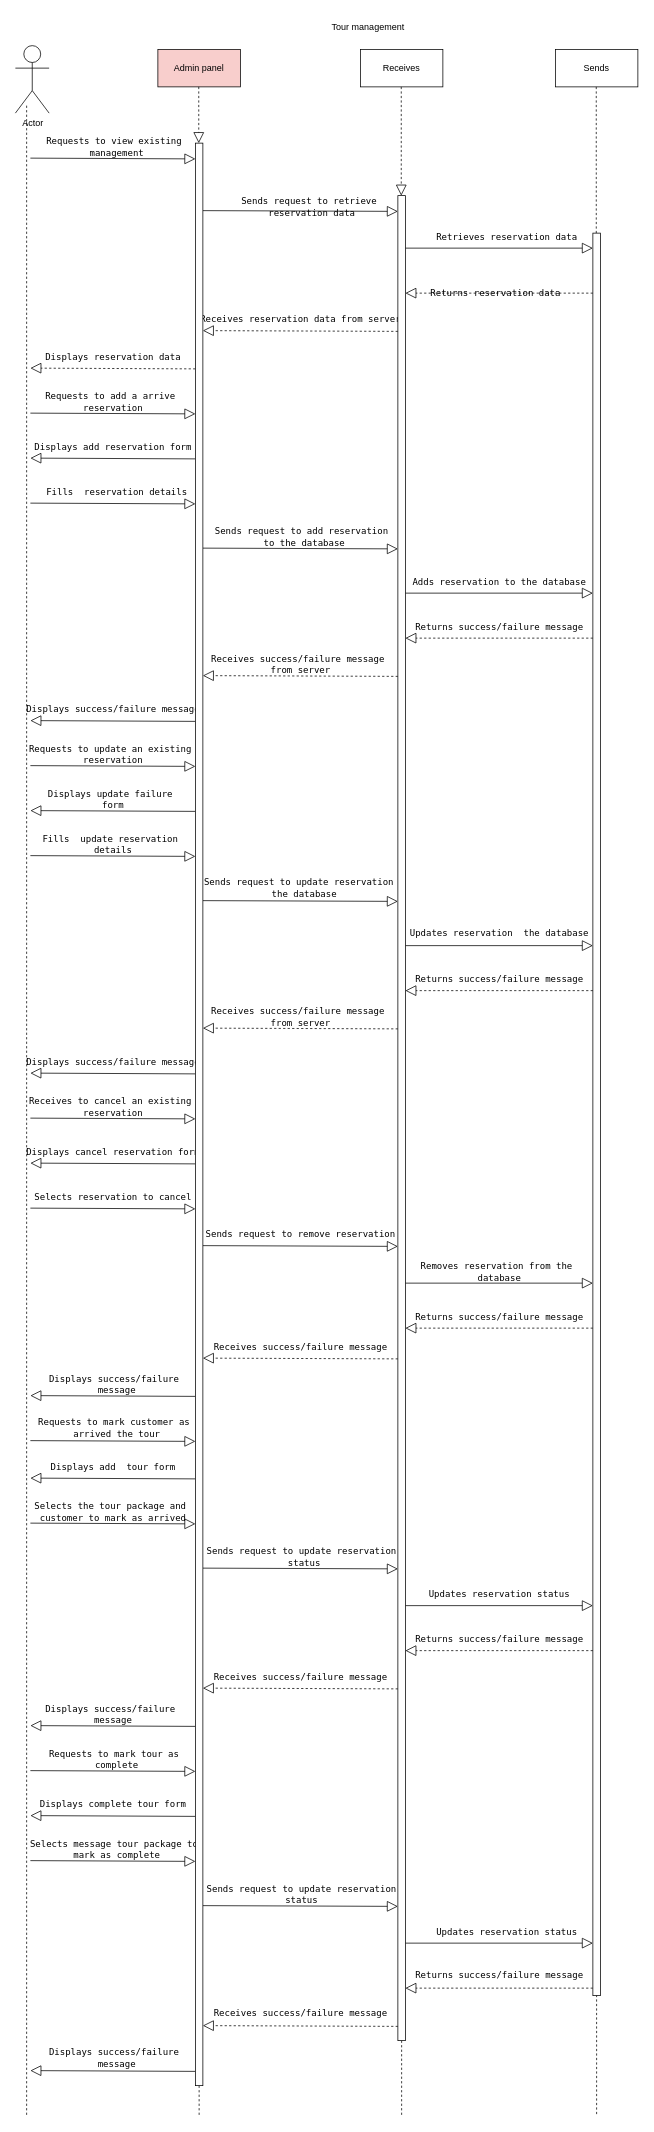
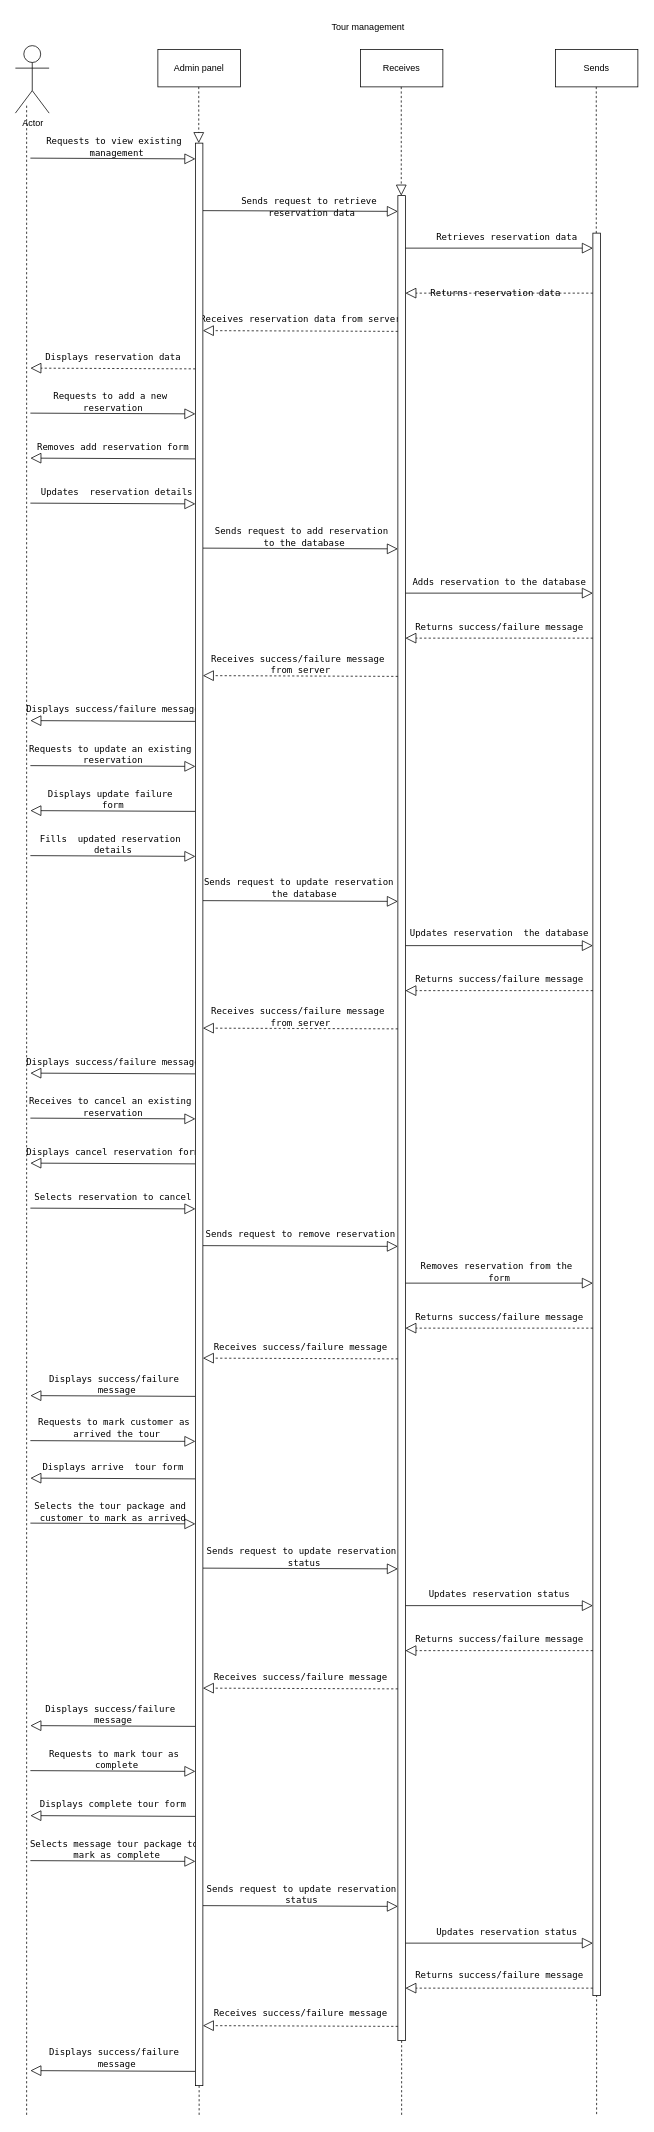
node "Admin panel": fillcolor #f8cecc -> #ffffff
node "Requests to add a arrive reservation": label "Requests to add a arrive reservation" -> "Requests to add a new reservation"
node "Displays add reservation form": label "Displays add reservation form" -> "Removes add reservation form"
node "Fills reservation details": label "Fills reservation details" -> "Updates reservation details"
node "Fills update reservation details": label "Fills update reservation details" -> "Fills updated reservation details"
node "Removes reservation from the database": label "Removes reservation from the database" -> "Removes reservation from the form"
node "Displays add tour form": label "Displays add tour form" -> "Displays arrive tour form"
